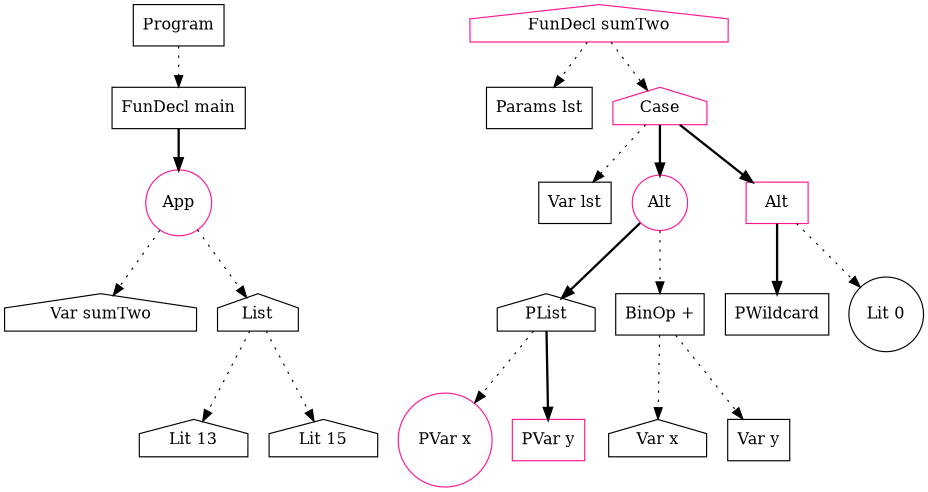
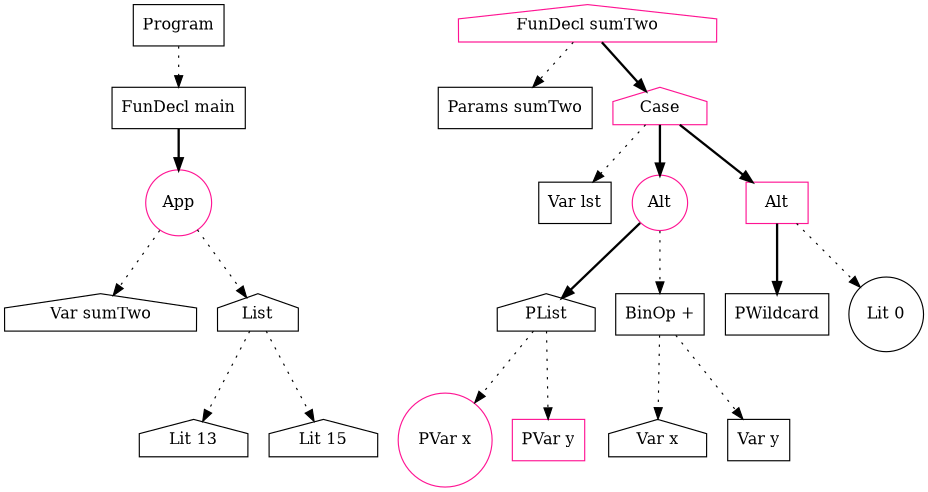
edge "FunDecl sumTwo" -> "Case": style dotted -> bold
node "Params lst": label "Params lst" -> "Params sumTwo"
edge "PList" -> "PVar y": style bold -> dotted
